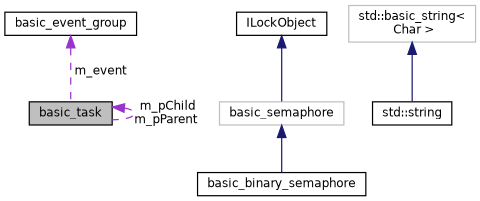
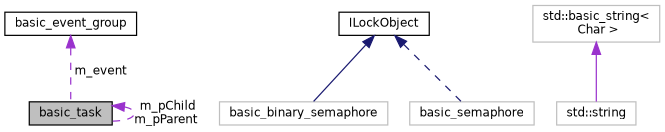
edge "basic_semaphore" -> "ILockObject": style solid -> dashed
edge "std::string" -> "std::basic_string< Char >": color midnightblue -> darkorchid3
node "std::string": color black -> grey75
edge "basic_binary_semaphore" -> "basic_semaphore": now "basic_binary_semaphore" -> "ILockObject"
node "basic_binary_semaphore": color black -> grey75
